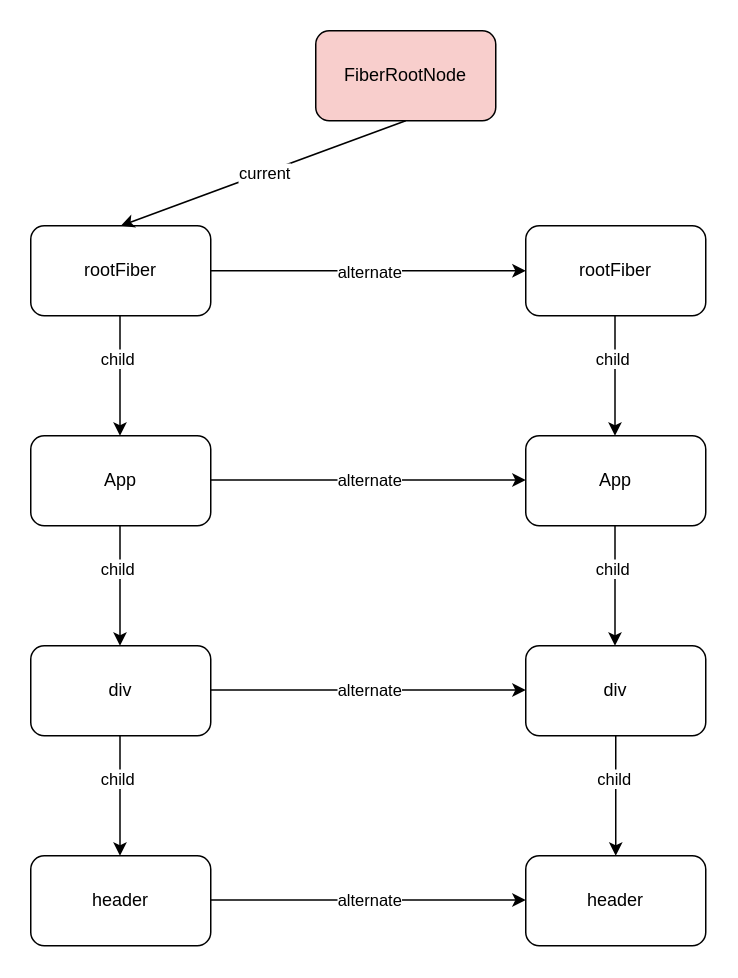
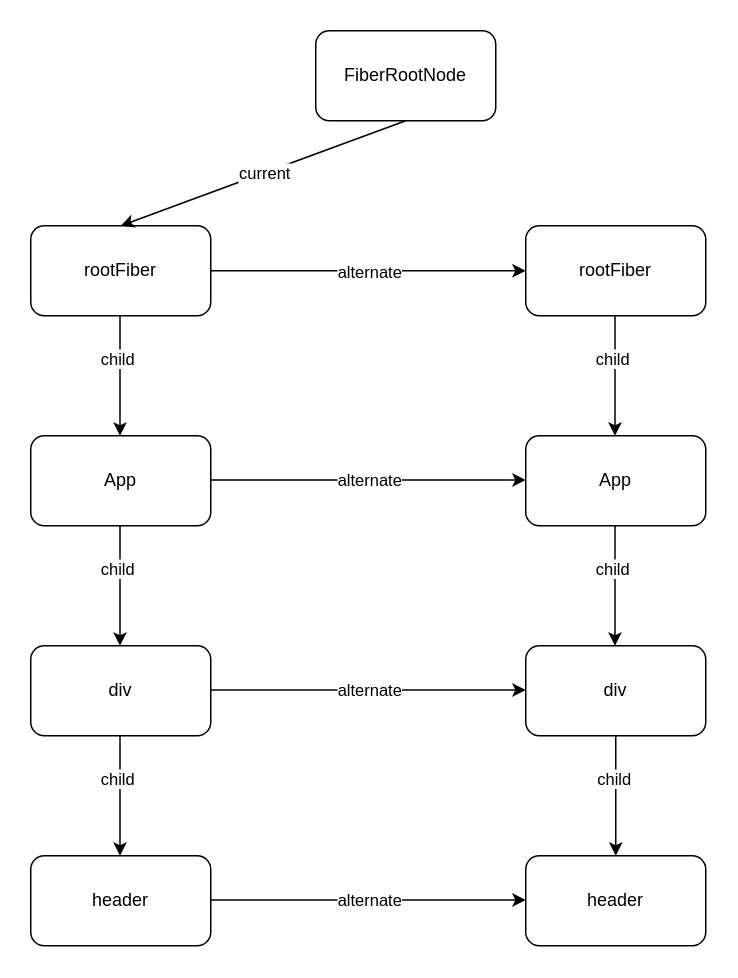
node "FiberRootNode": fillcolor #f8cecc -> #ffffff
